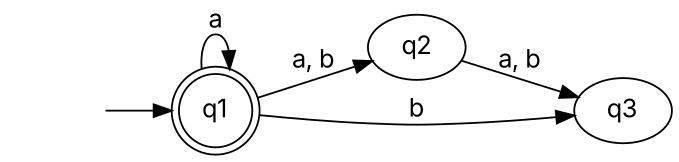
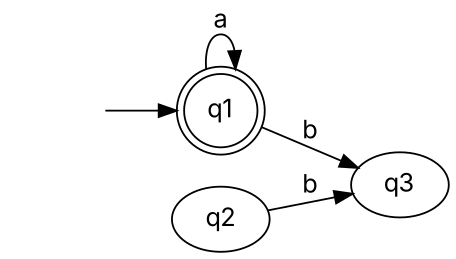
edge "q2" -> "q3": label "a, b" -> "b"
edge "q1" -> "q2": removed, label "a, b"
